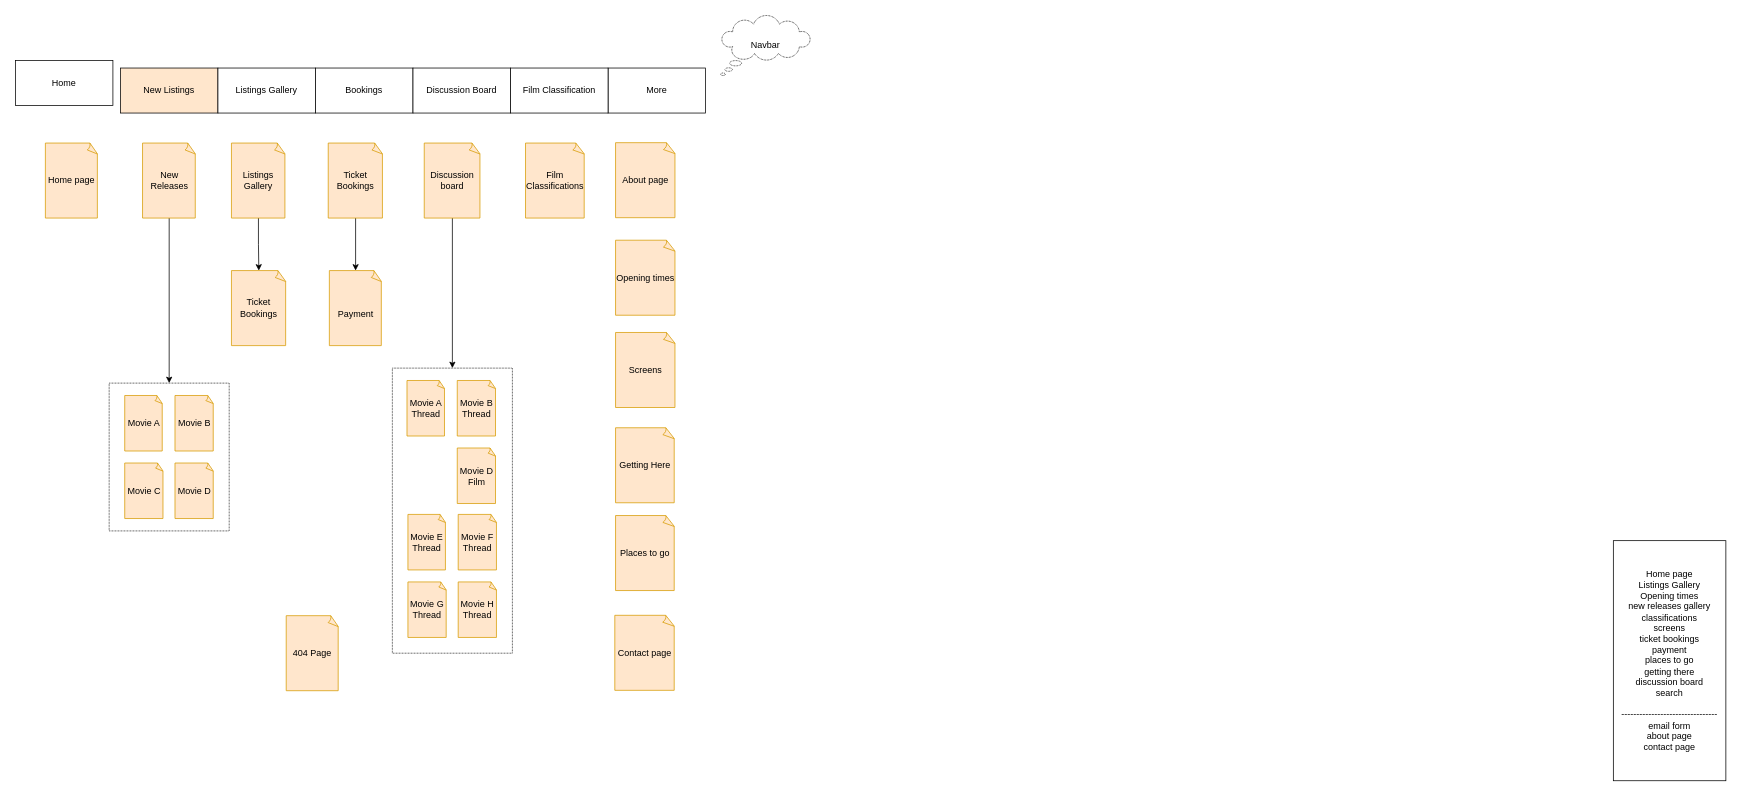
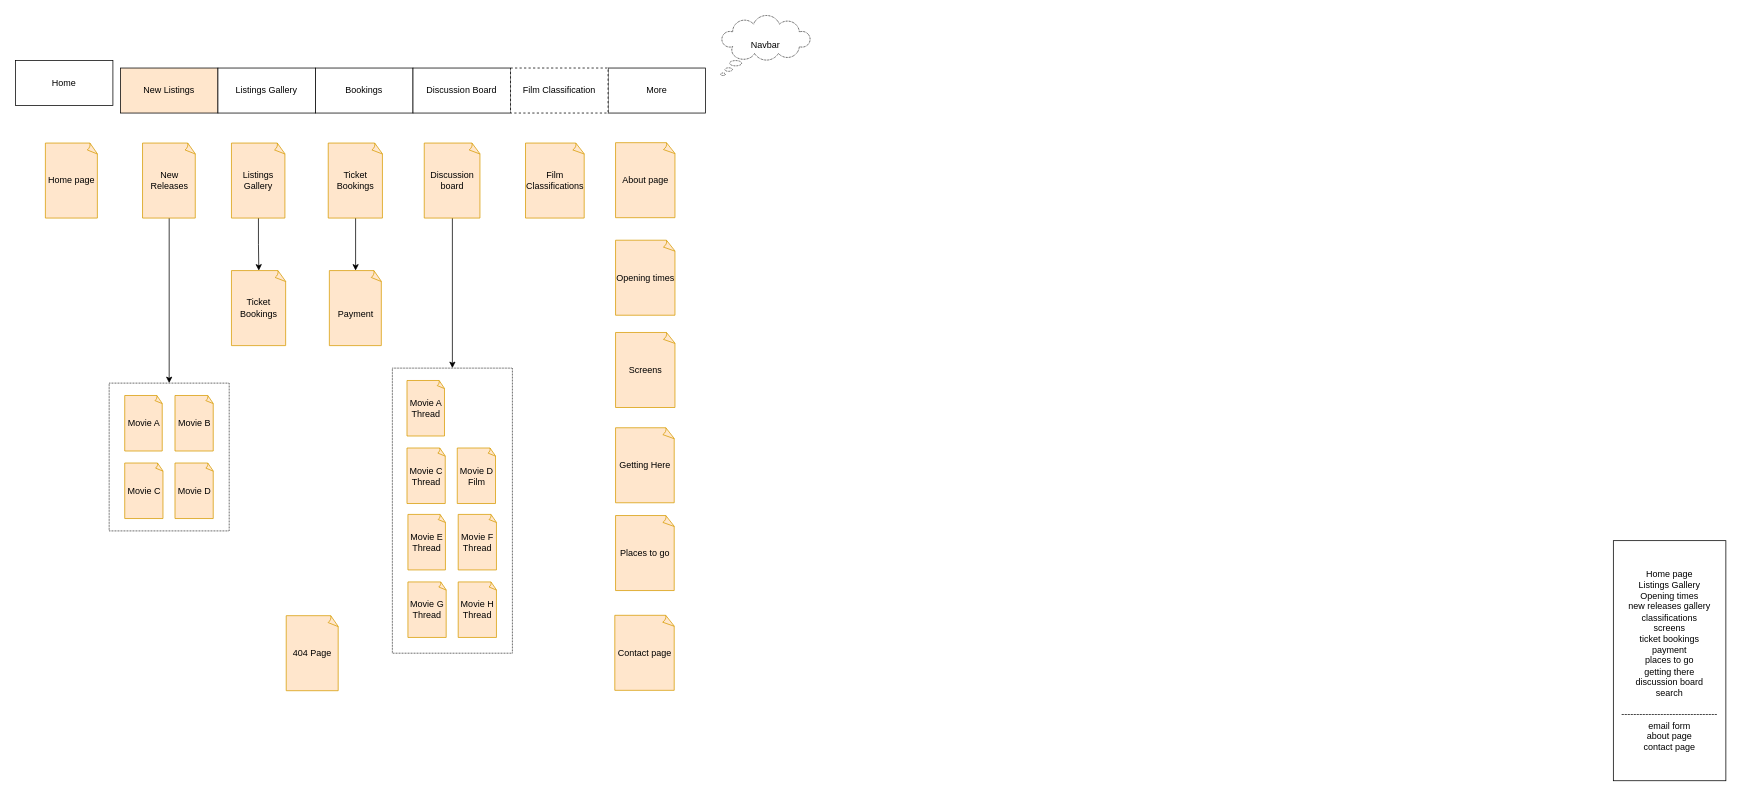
node "Film Classification": style solid -> dashed
node "Movie B Thread": removed
node "Movie C Thread": added
